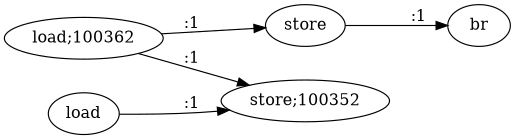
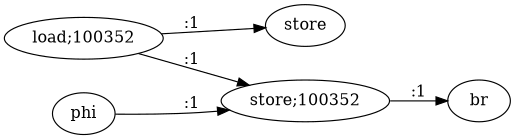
edge "store" -> "br": now "store;100352" -> "br"
node "load;100362": label "load;100362" -> "load;100352"
node "load": label "load" -> "phi"
